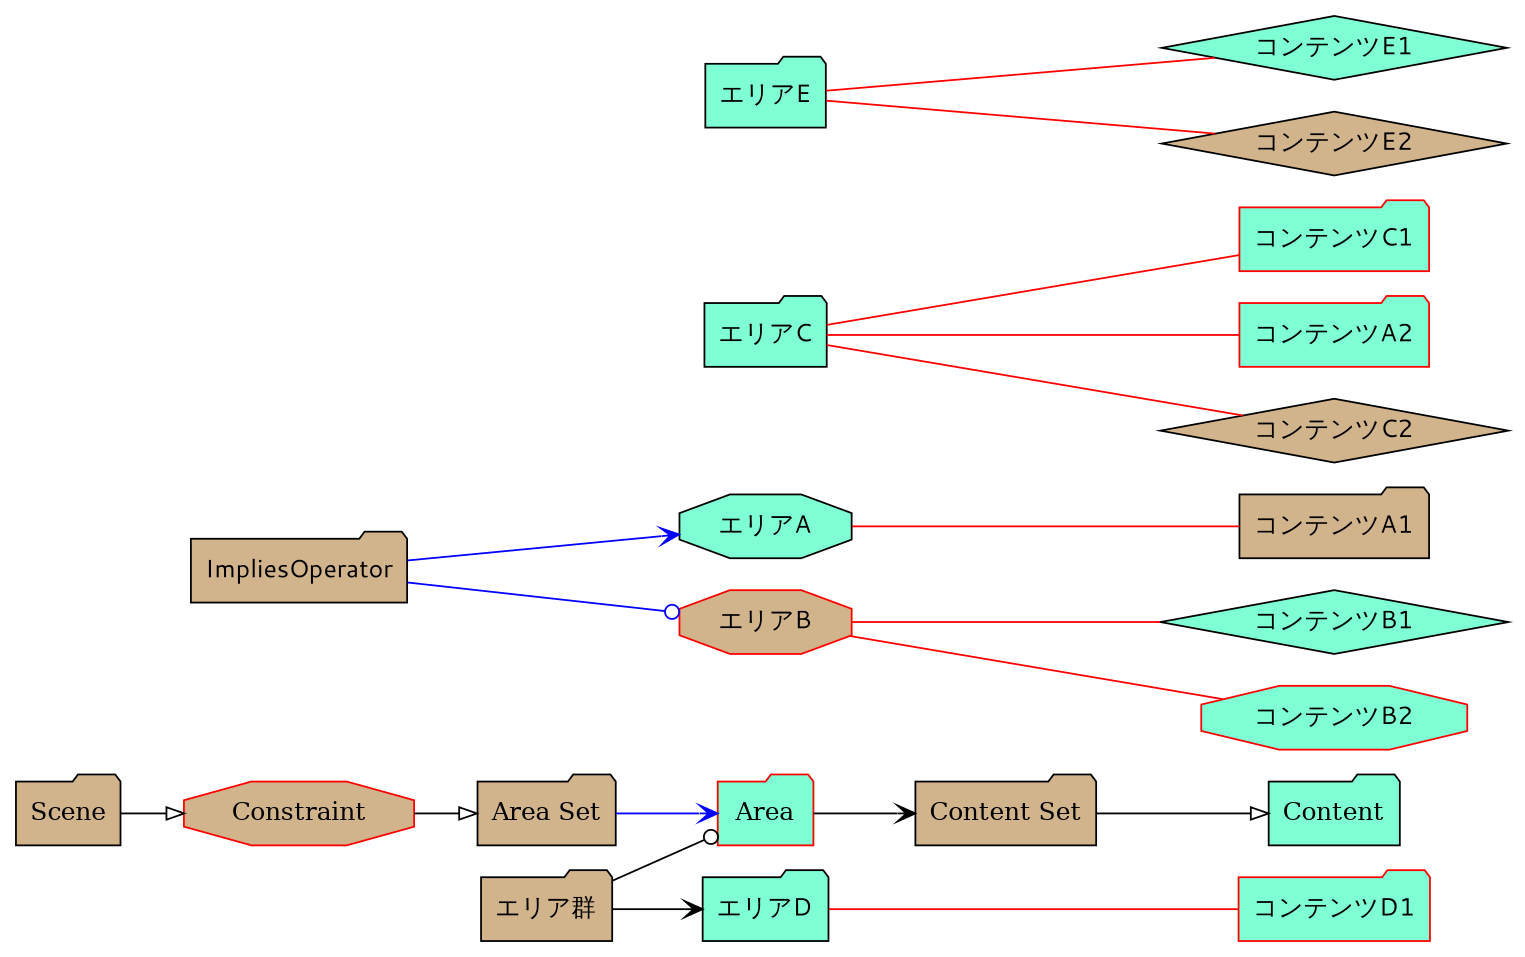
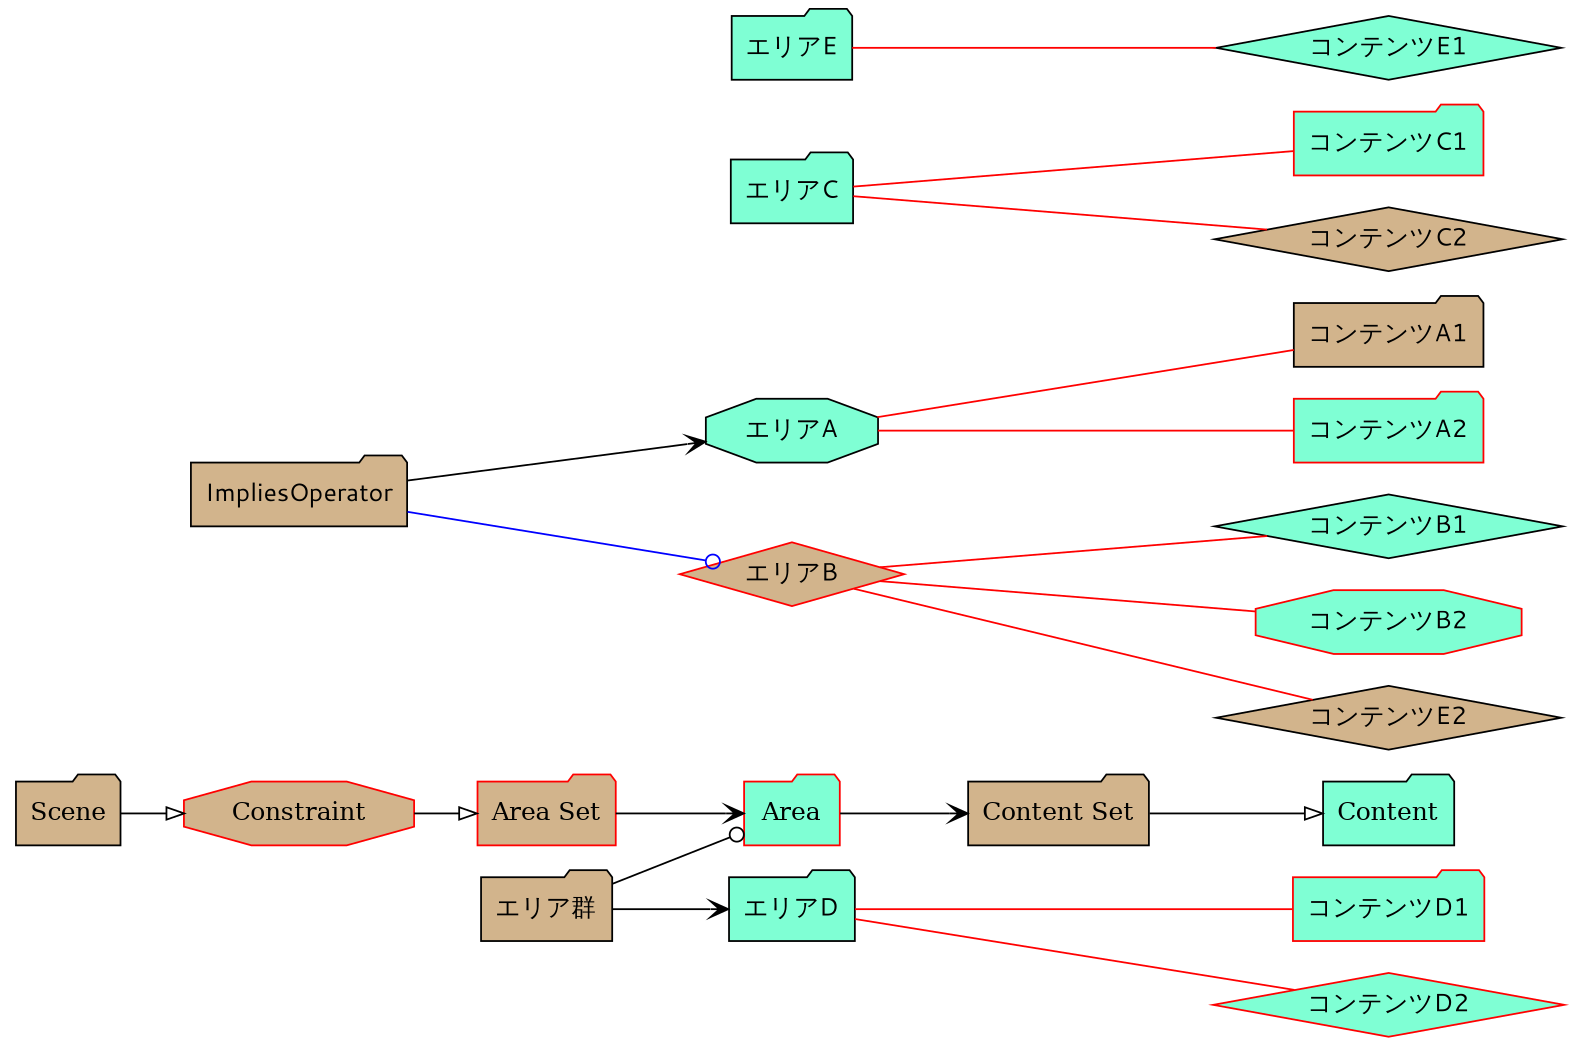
edge "エリアE" -- "コンテンツE2": now "エリアB" -- "コンテンツE2"
edge "エリアC" -- "コンテンツA2": now "エリアA" -- "コンテンツA2"
edge "ImpliesOperator" -> "エリアA": color blue -> black
node "エリアB": shape octagon -> diamond
node "Area Set": color black -> red
edge "Area Set" -> "Area": color blue -> black
node "コンテンツD2": added
